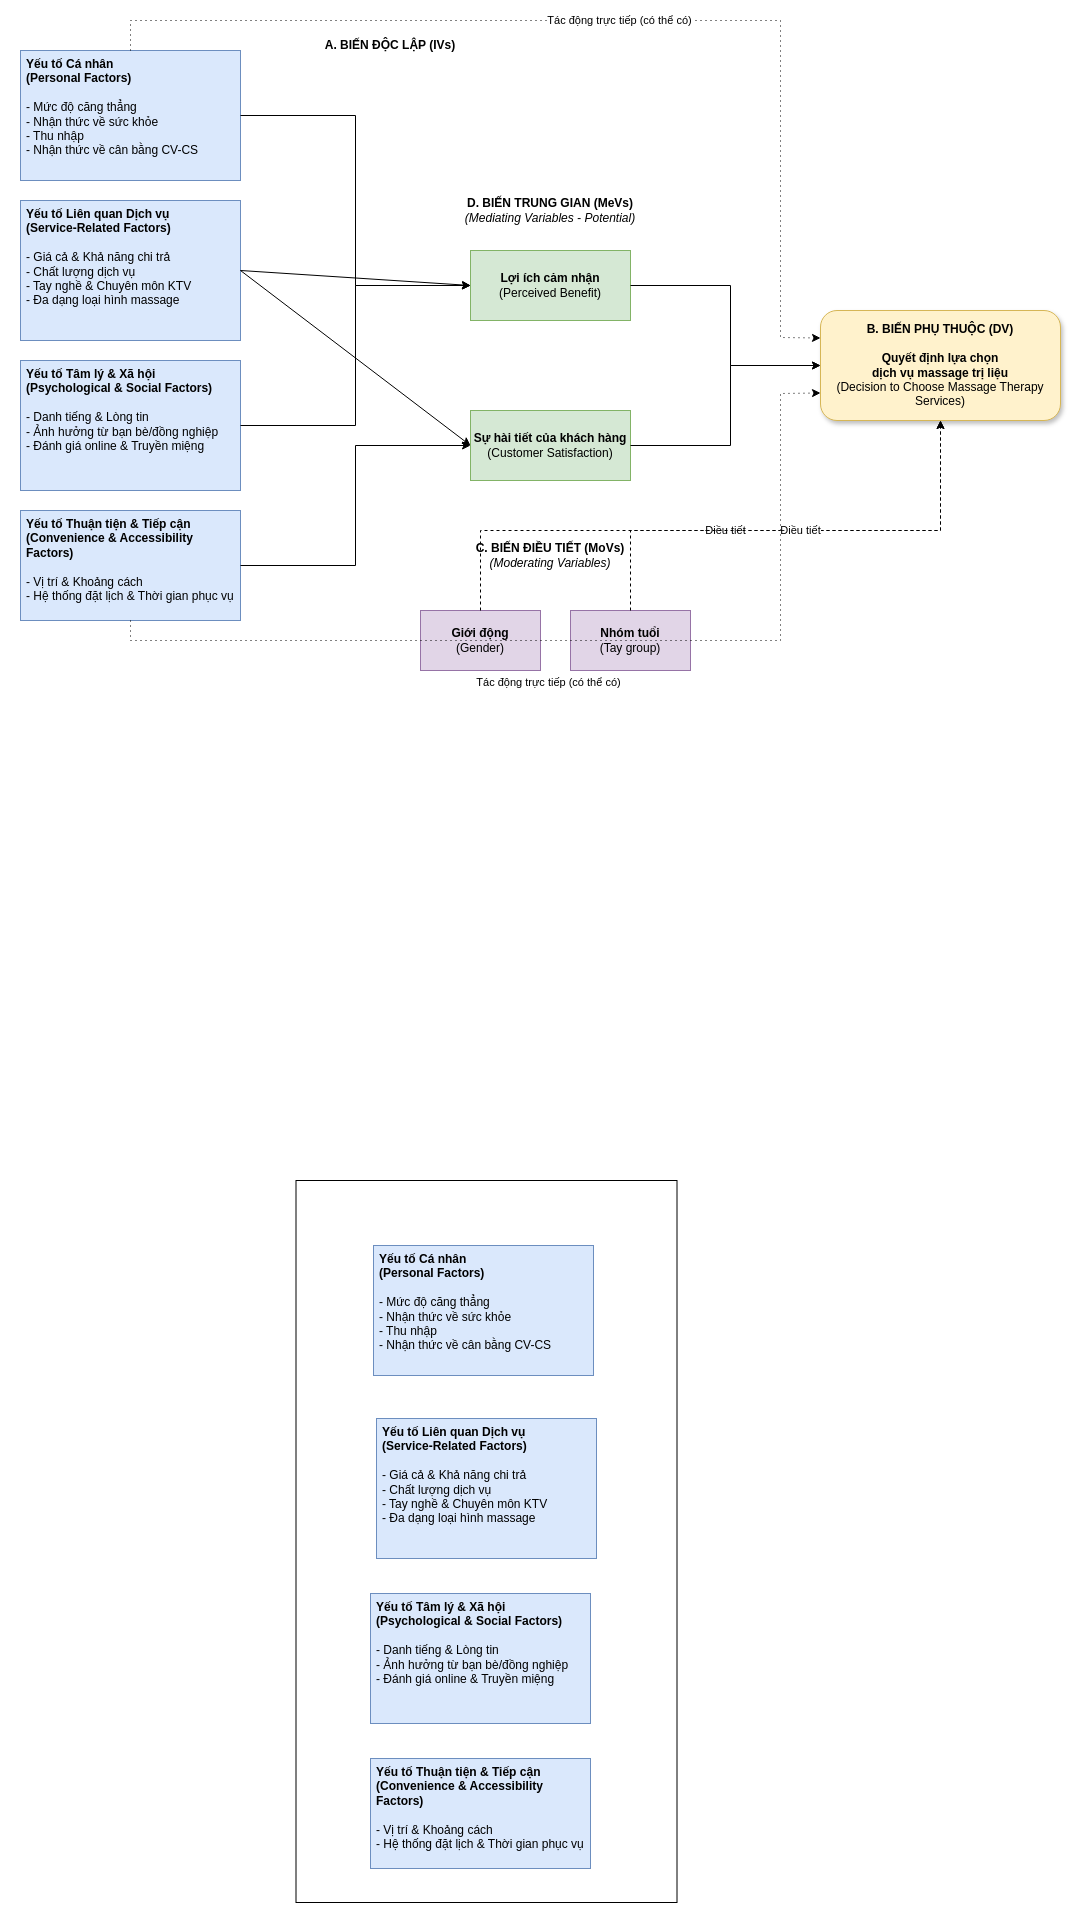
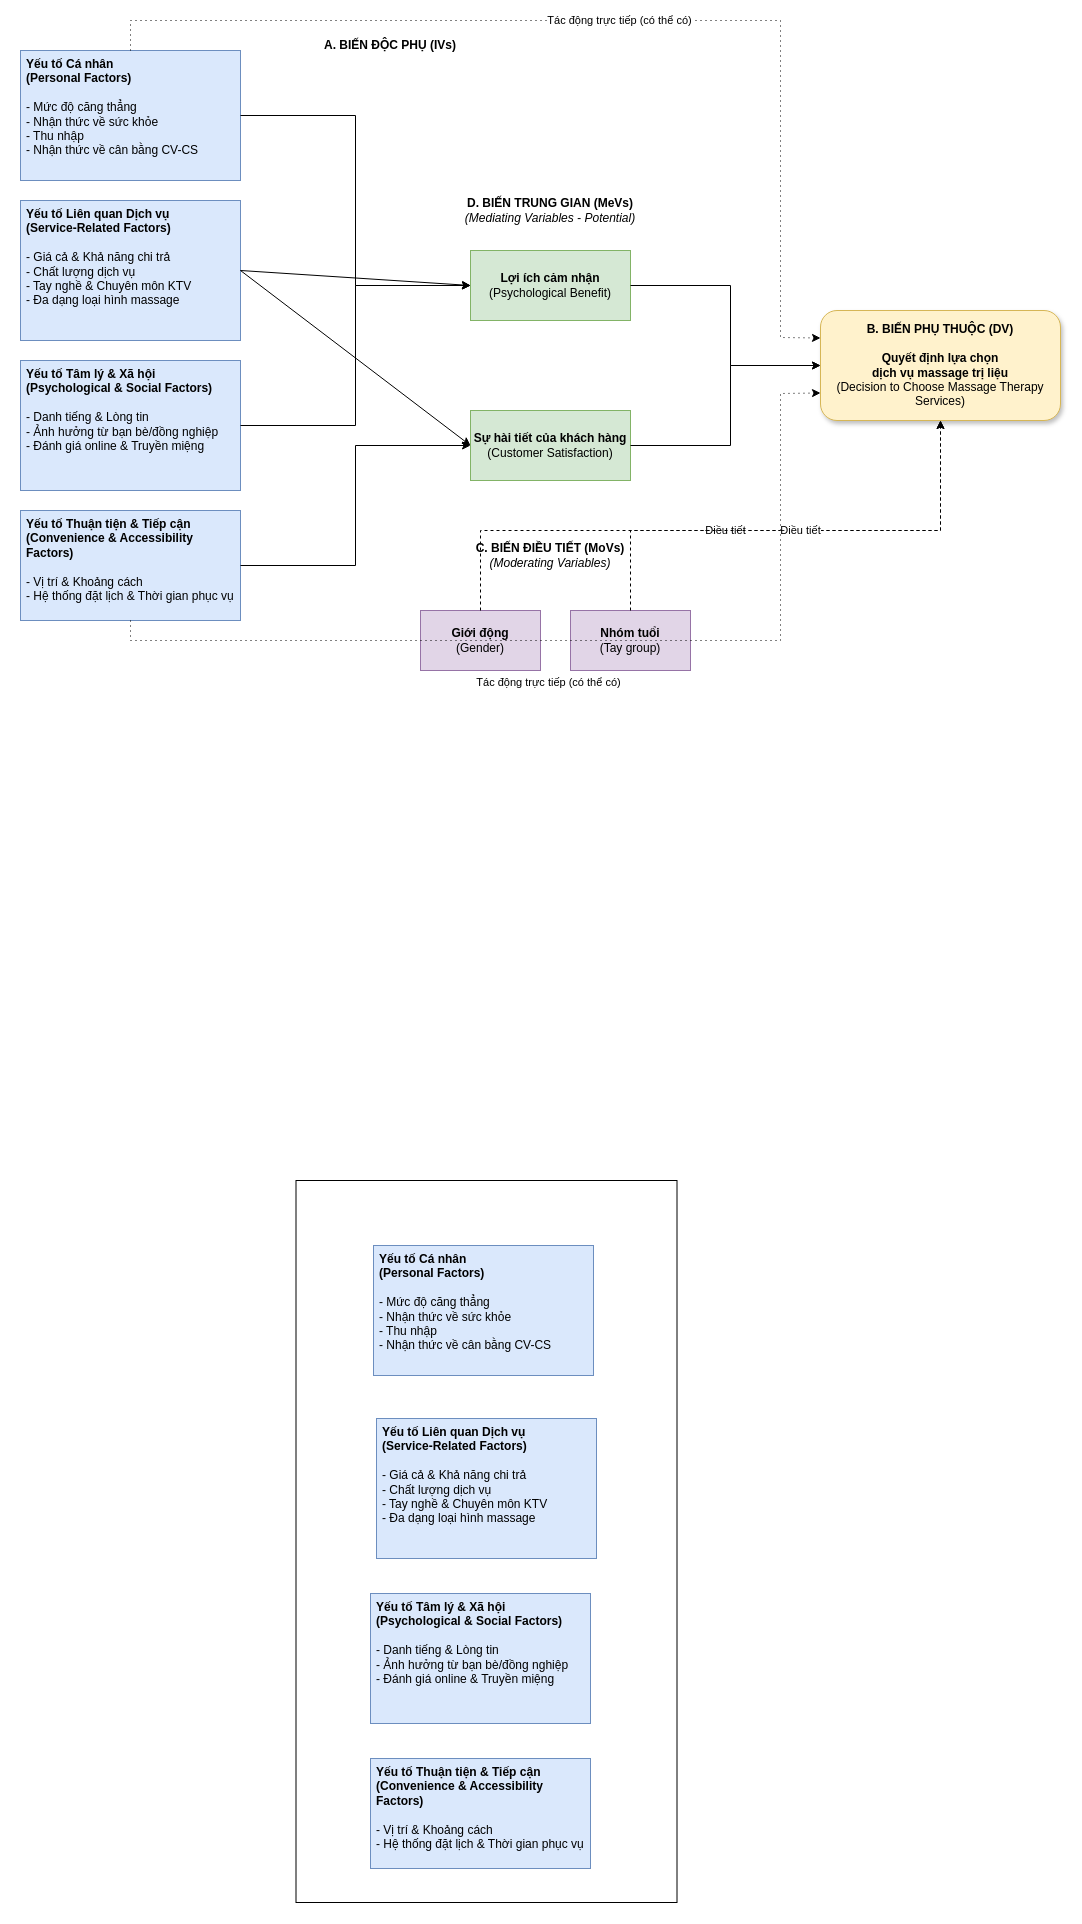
node "A. BIẾN ĐỘC LẬP (IVs)": label "A. BIẾN ĐỘC LẬP (IVs)" -> "A. BIẾN ĐỘC PHỤ (IVs)"
node "Lợi ích cảm nhận (Perceived Benefit)": label "Lợi ích cảm nhận (Perceived Benefit)" -> "Lợi ích cảm nhận (Psychological Benefit)"
